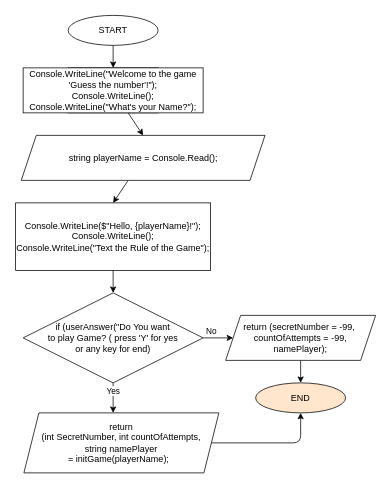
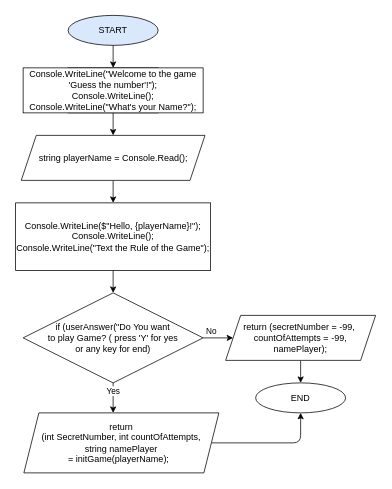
node "START": fillcolor #ffffff -> #dae8fc
node "string playerName = Console.Read();": size 244x45 -> 184x45
node "END": fillcolor #ffe6cc -> #ffffff
